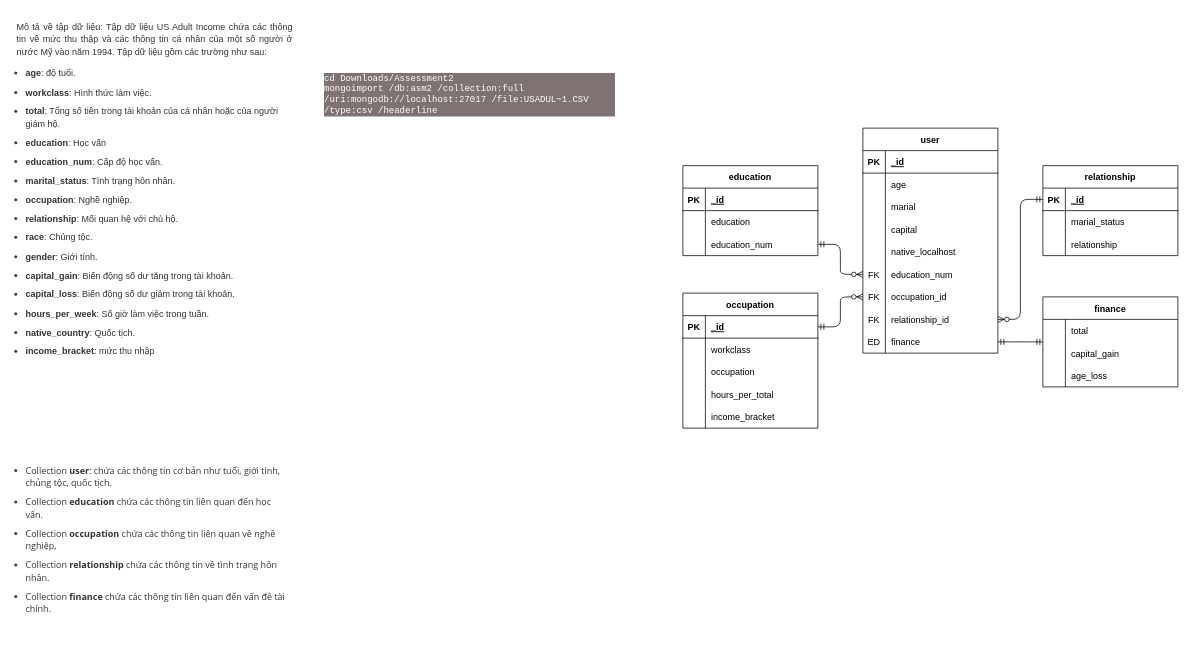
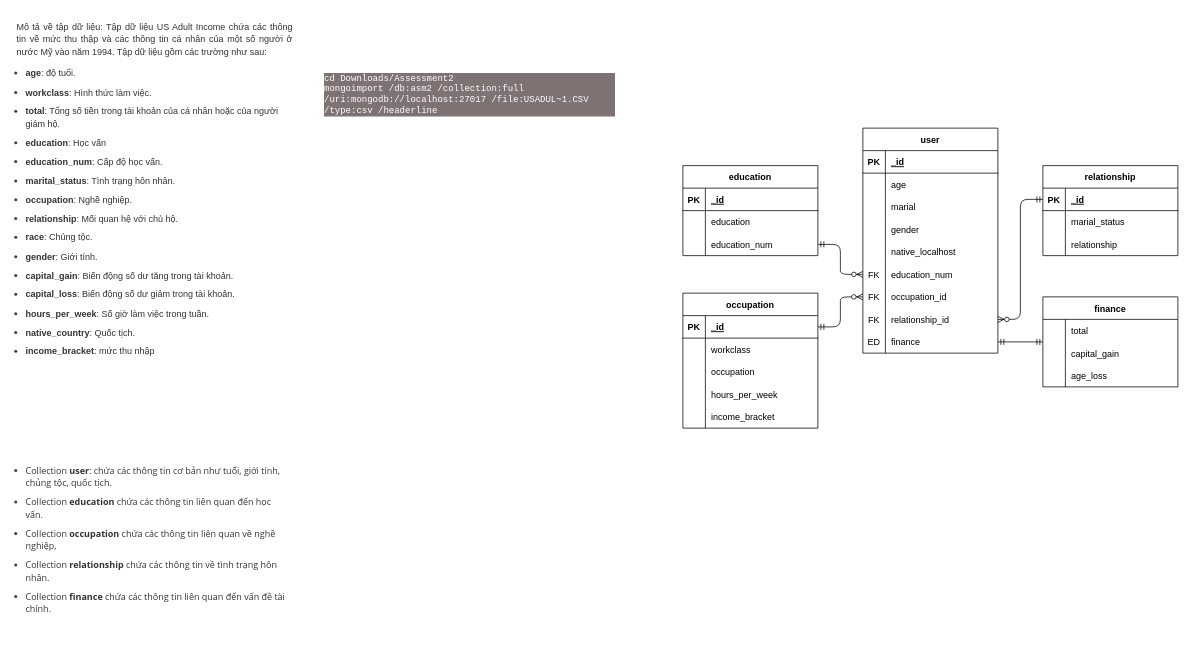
node "capital": label "capital" -> "gender"
node "hours_per_total": label "hours_per_total" -> "hours_per_week"
